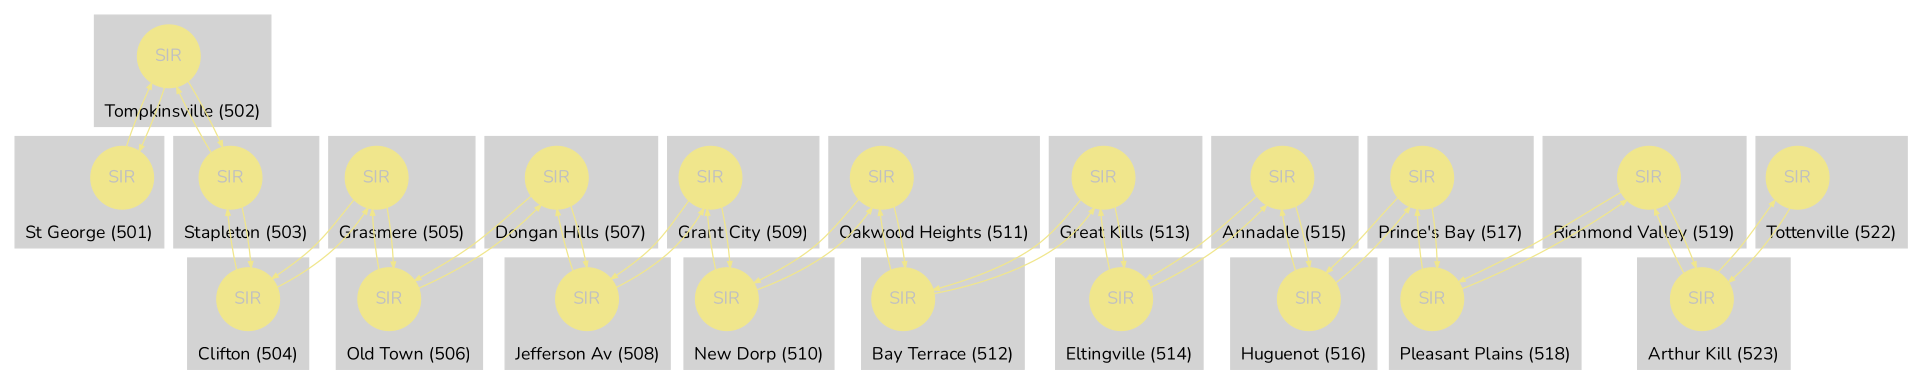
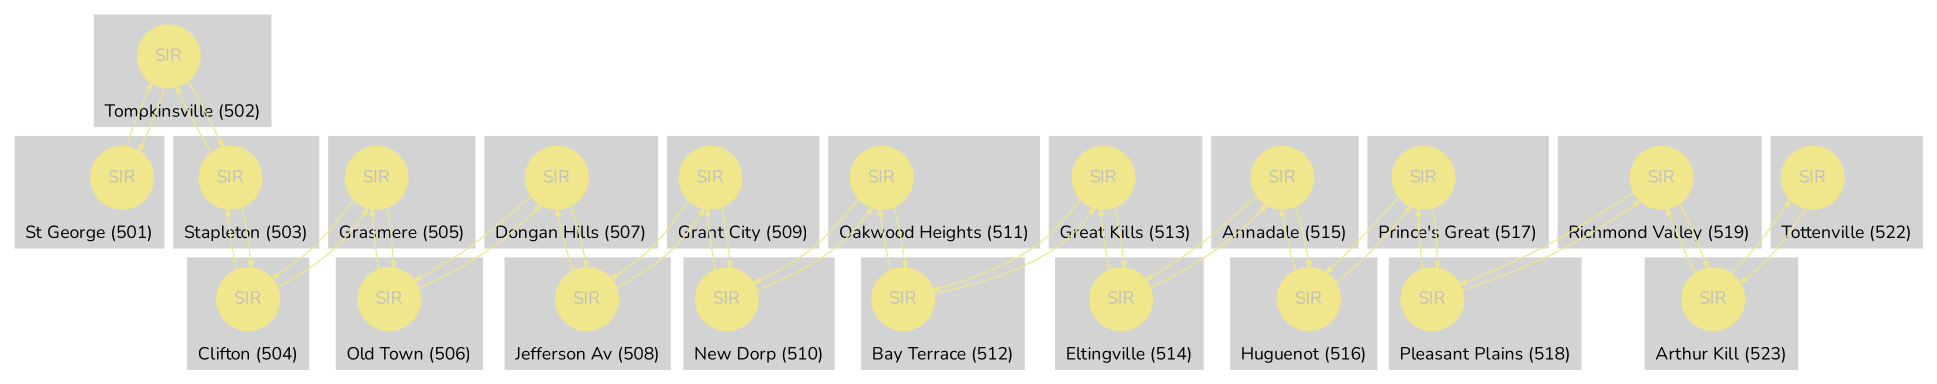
cluster "Prince's Bay (517)": label "Prince's Bay (517)" -> "Prince's Great (517)"
